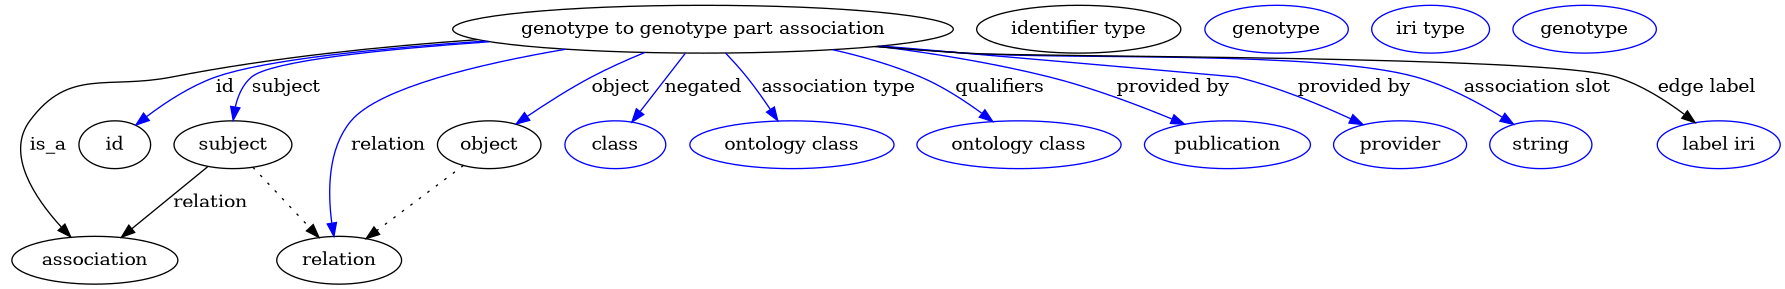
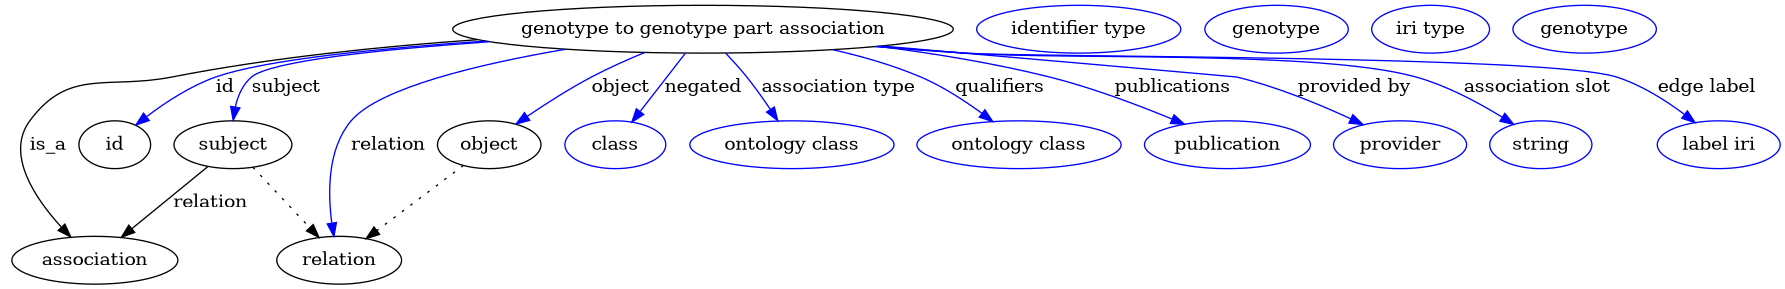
node "identifier type": color black -> blue
edge "genotype to genotype part association" -> "label iri": color black -> blue
edge "genotype to genotype part association" -> "publication": label "provided by" -> "publications"
